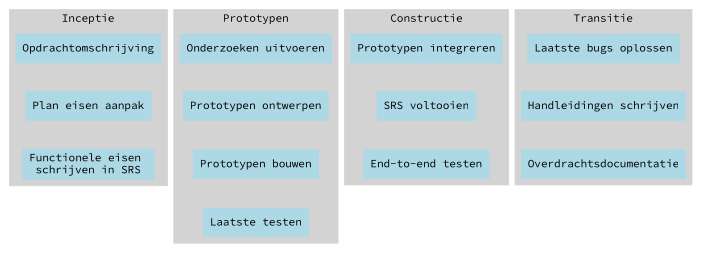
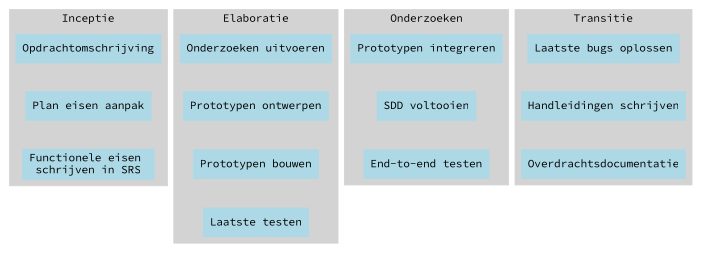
cluster "Prototypen": label "Prototypen" -> "Elaboratie"
cluster "Constructie": label "Constructie" -> "Onderzoeken"
node "SRS voltooien": label "SRS voltooien" -> "SDD voltooien"
